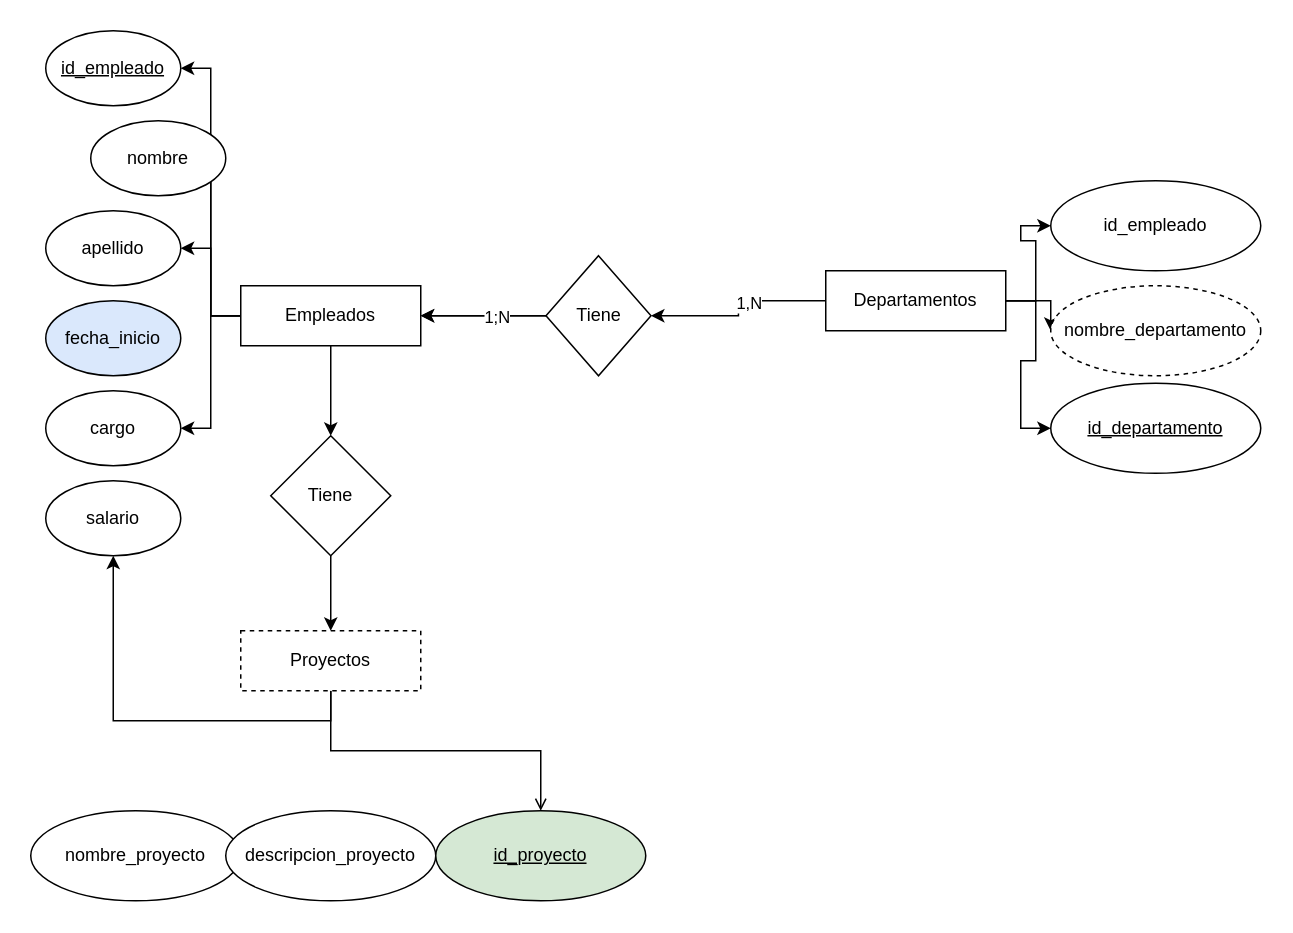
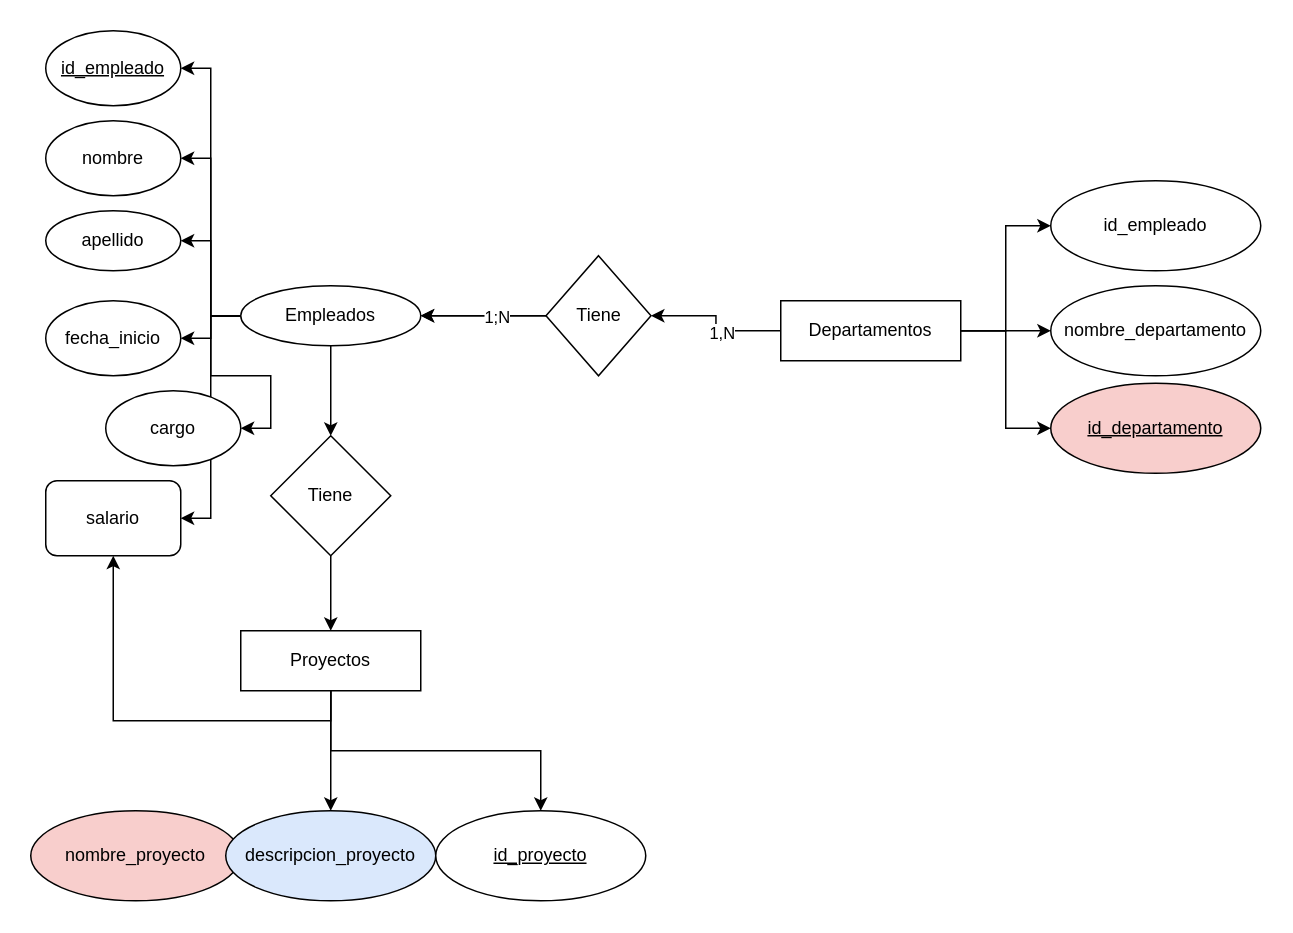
node "nombre": moved (158, 158) -> (113, 158)
node "apellido": size 135x75 -> 135x60
node "Departamentos": moved (916, 301) -> (871, 331)
node "Empleados": shape rectangle -> ellipse
node "nombre_departamento": style dashed -> solid
node "fecha_inicio": fillcolor #dae8fc -> #ffffff
edge "Empleados" -> "fecha_inicio": added
node "cargo": moved (113, 428) -> (173, 428)
node "id_departamento": fillcolor #ffffff -> #f8cecc
edge "Empleados" -> "salario": added
node "salario": shape ellipse -> rounded rectangle
node "Proyectos": style dashed -> solid
edge "Proyectos" -> "descripcion_proyecto": added
edge "Proyectos" -> "id_proyecto": arrowhead open -> classic
node "nombre_proyecto": fillcolor #ffffff -> #f8cecc
node "descripcion_proyecto": fillcolor #ffffff -> #dae8fc
node "id_proyecto": fillcolor #d5e8d4 -> #ffffff
